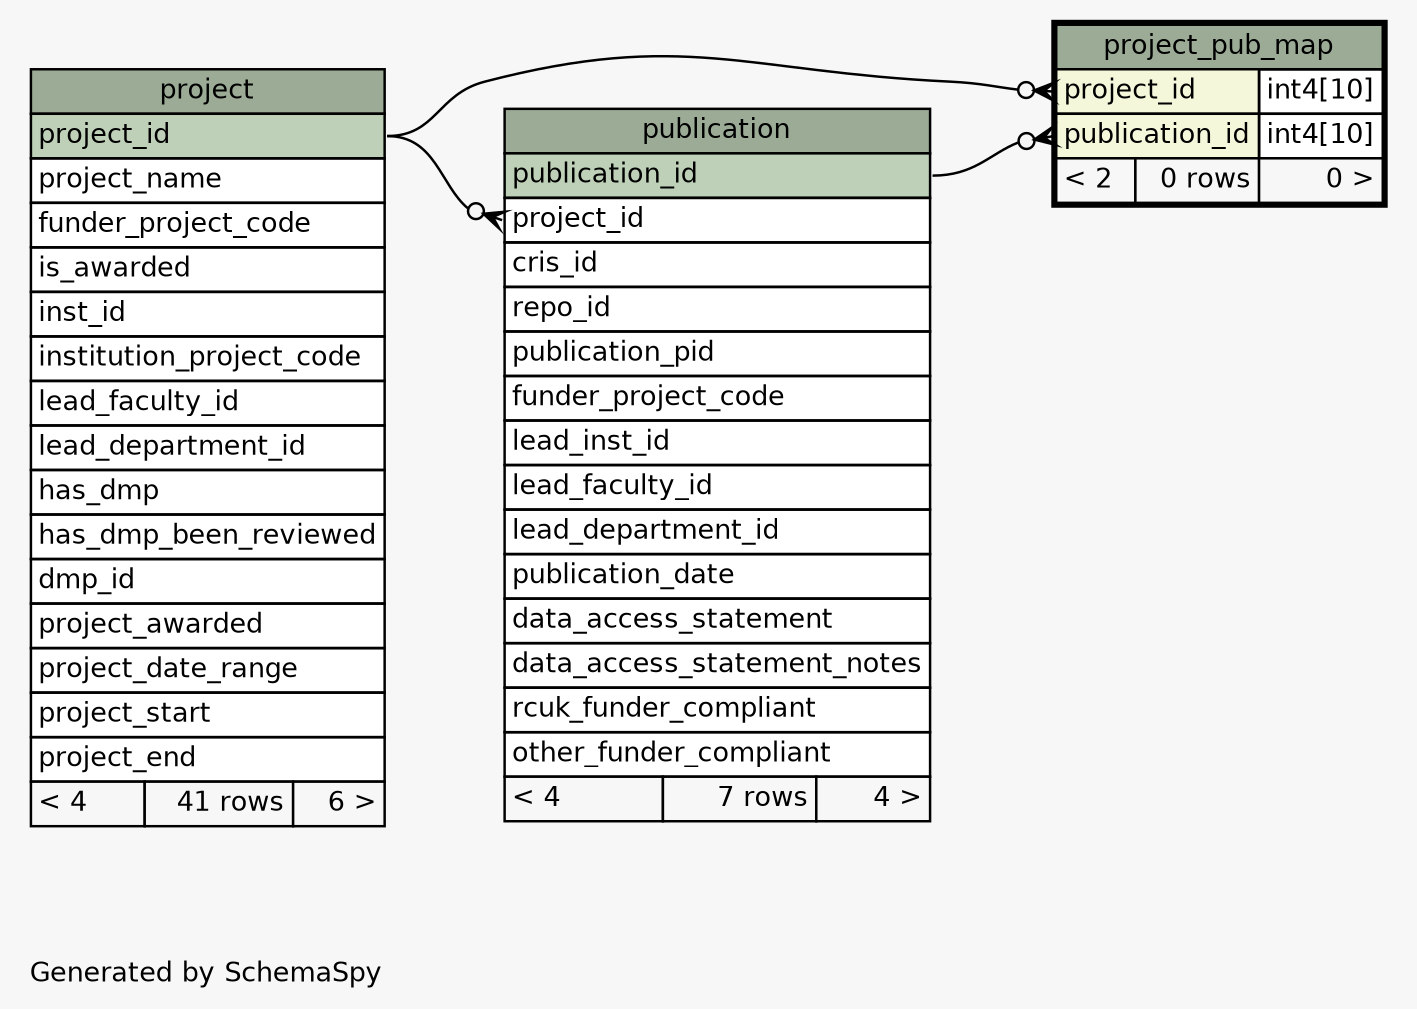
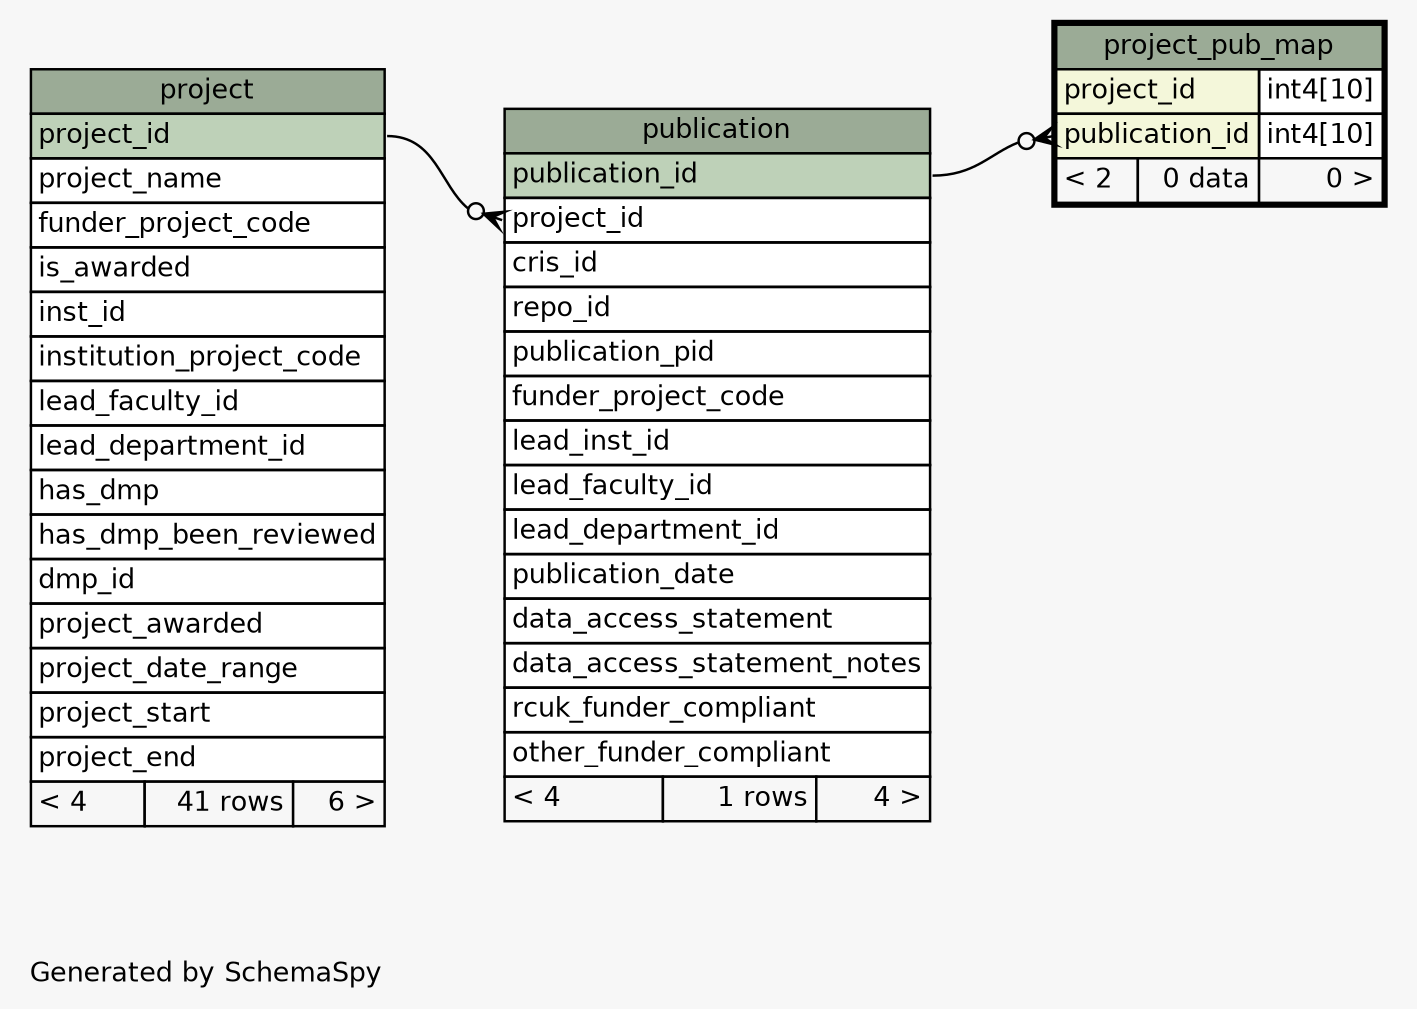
edge "project" -> "project_pub_map": removed
node "project_pub_map": text "0 rows" -> "0 data"
node "publication": text "7 rows" -> "1 rows"
